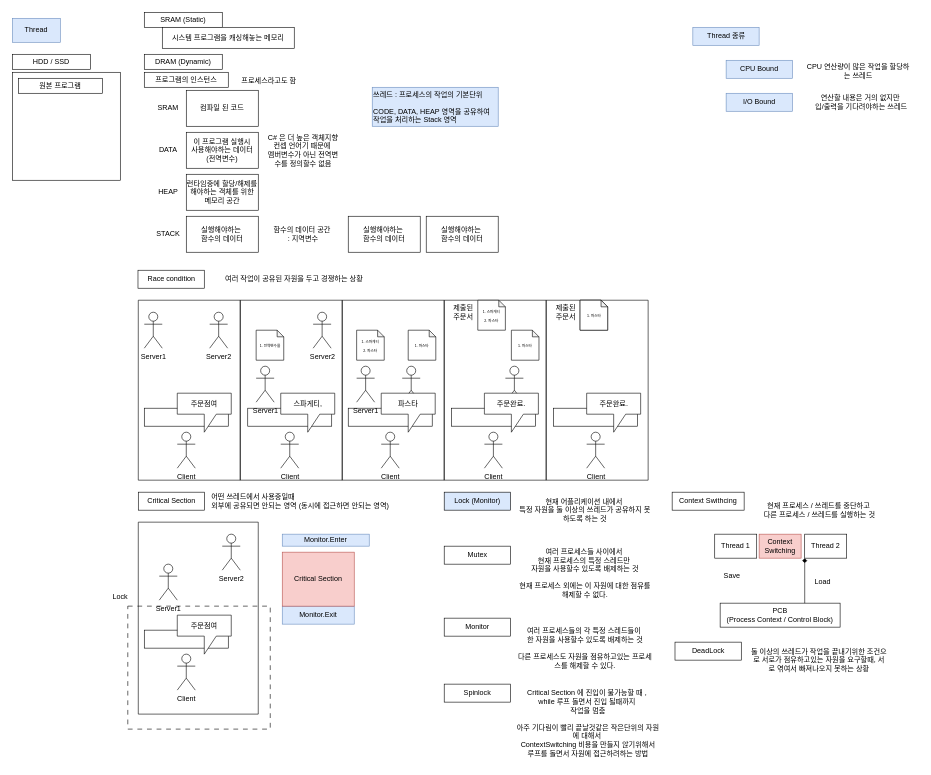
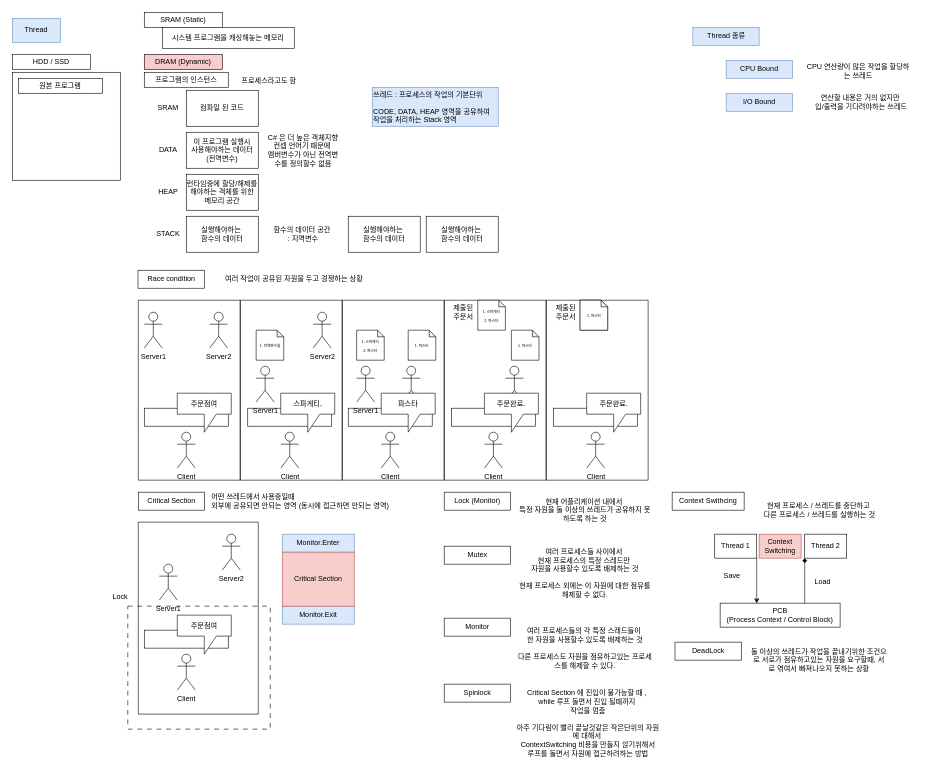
node "DRAM (Dynamic)": fillcolor #ffffff -> #f8cecc
node "Lock (Monitor)": fillcolor #dae8fc -> #ffffff
node "Monitor.Enter": size 87x12 -> 72x18
edge "Thread 1" -> "PCB (Process Context / Control Block)": added
